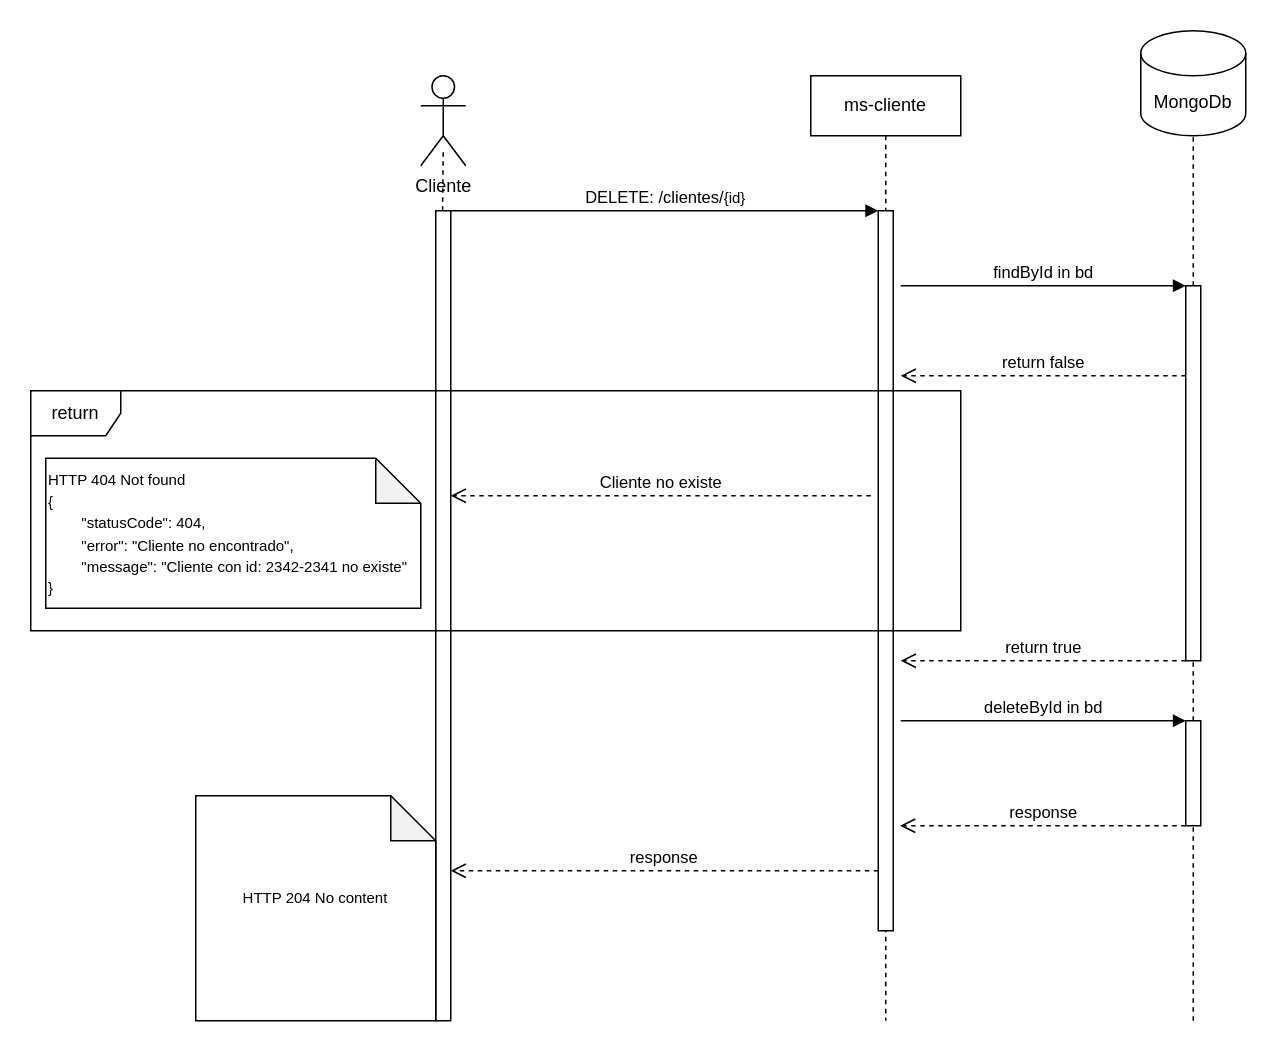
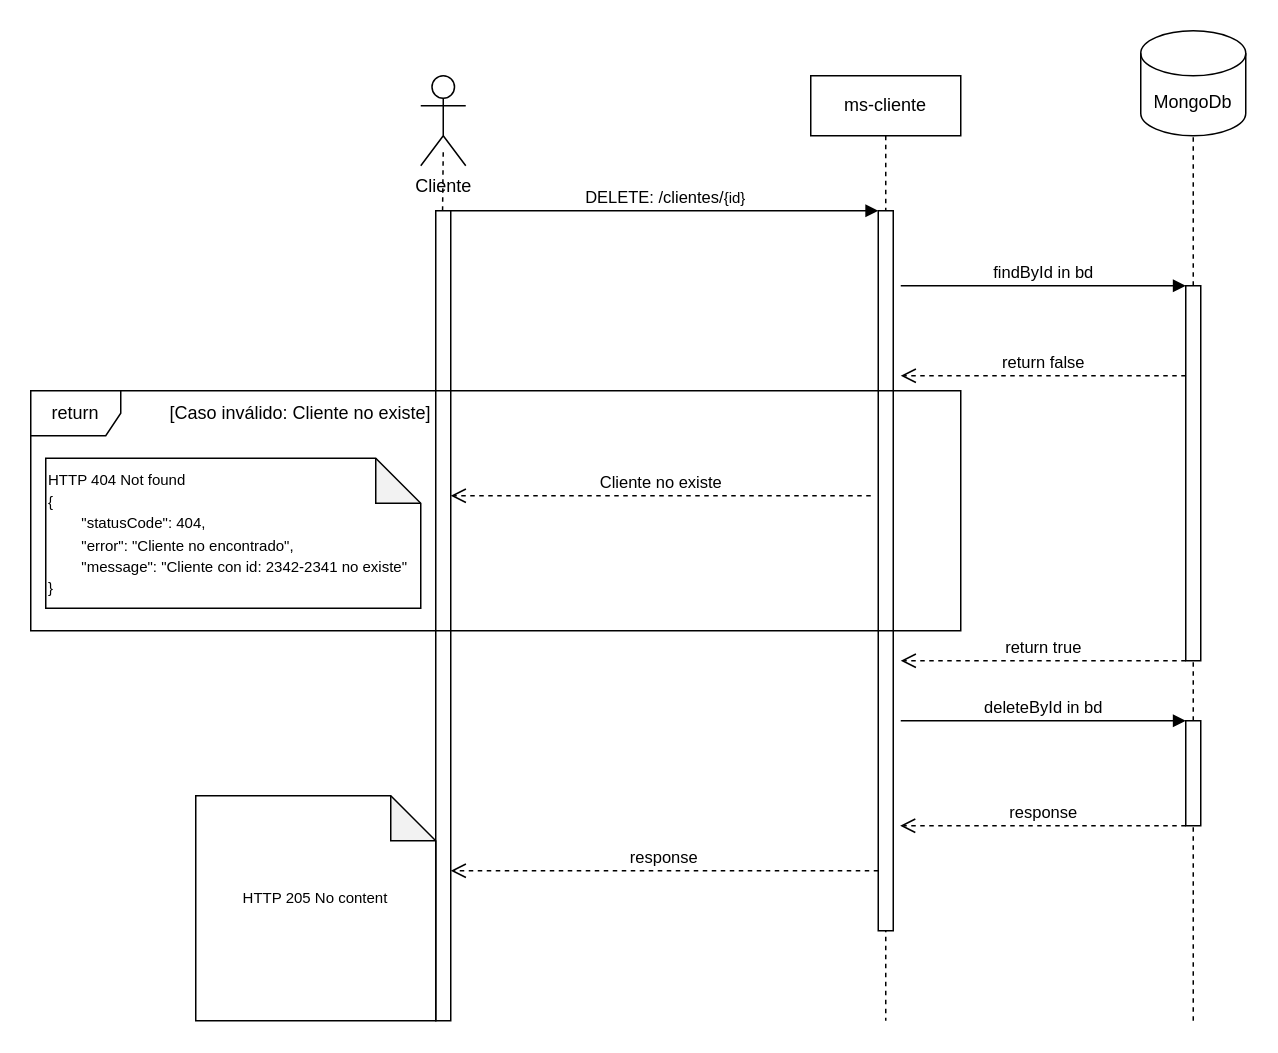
node "[Caso inválido: Cliente no existe]": added
node "HTTP 204 No content": label "HTTP 204 No content" -> "HTTP 205 No content"
